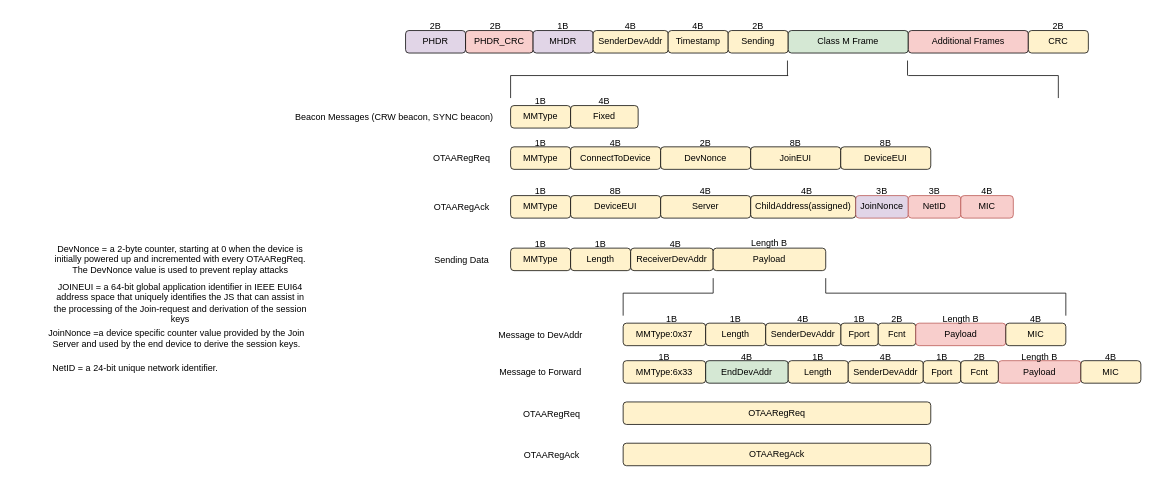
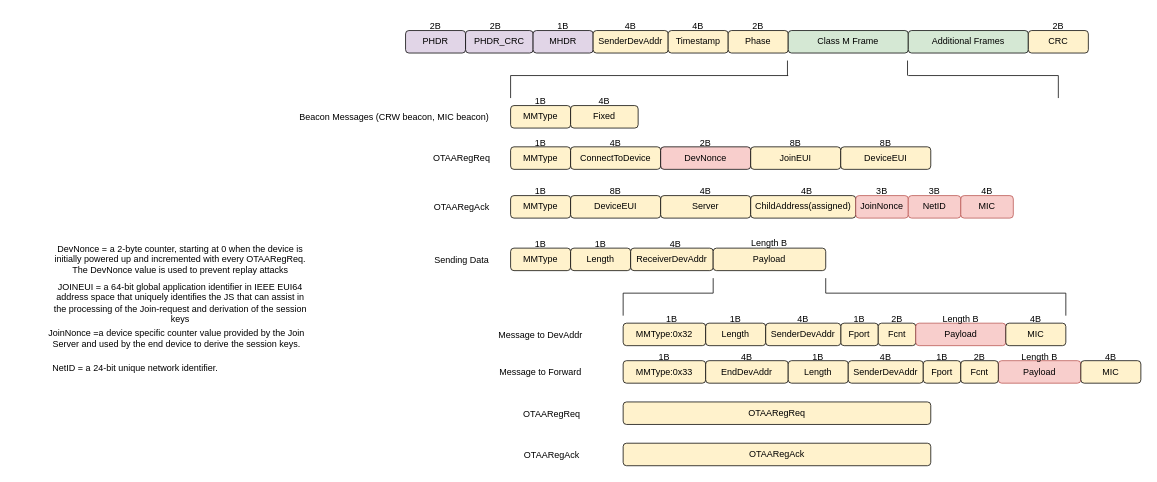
node "PHDR_CRC": fillcolor #f8cecc -> #e1d5e7
node "Sending": label "Sending" -> "Phase"
node "Additional Frames": fillcolor #f8cecc -> #d5e8d4
node "Beacon Messages (CRW beacon, SYNC beacon)": label "Beacon Messages (CRW beacon, SYNC beacon)" -> "Beacon Messages (CRW beacon, MIC beacon)"
node "DevNonce": fillcolor #fff2cc -> #f8cecc
node "JoinNonce": fillcolor #e1d5e7 -> #f8cecc
node "MMType:0x37": label "MMType:0x37" -> "MMType:0x32"
node "MMType:6x33": label "MMType:6x33" -> "MMType:0x33"
node "EndDevAddr": fillcolor #d5e8d4 -> #fff2cc
